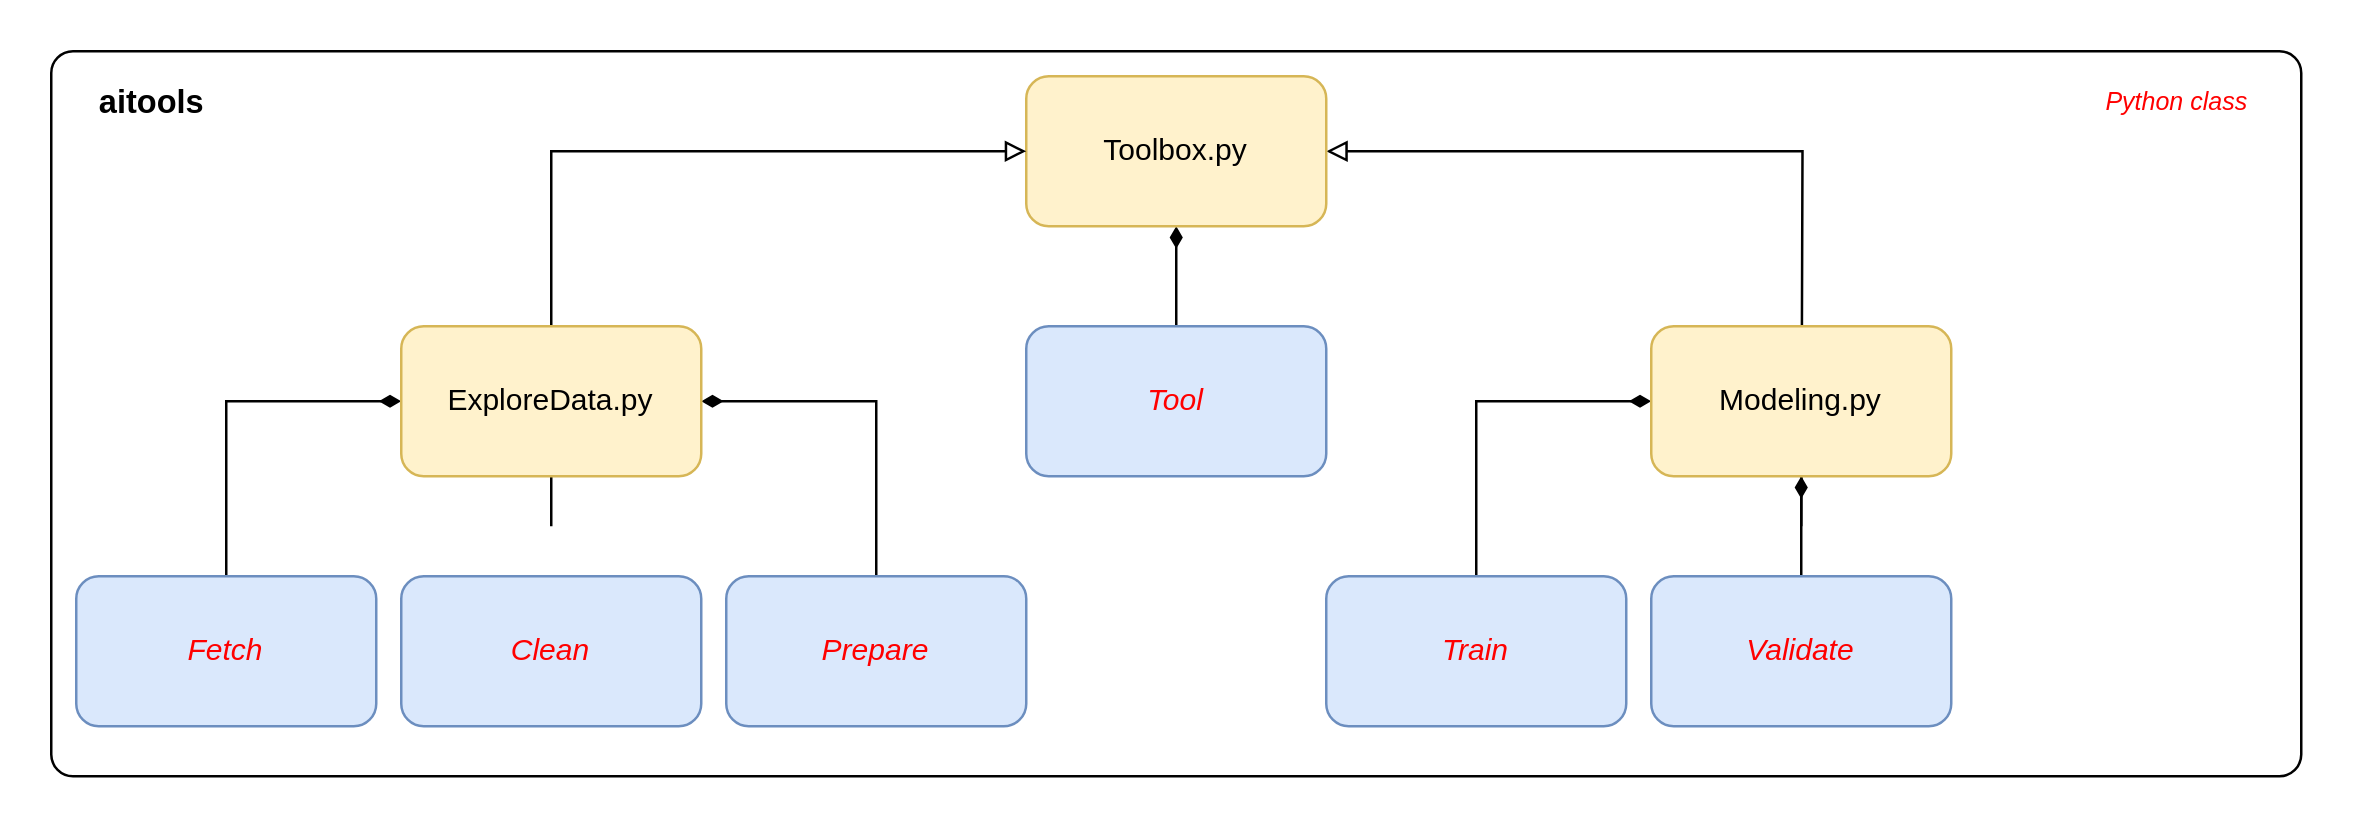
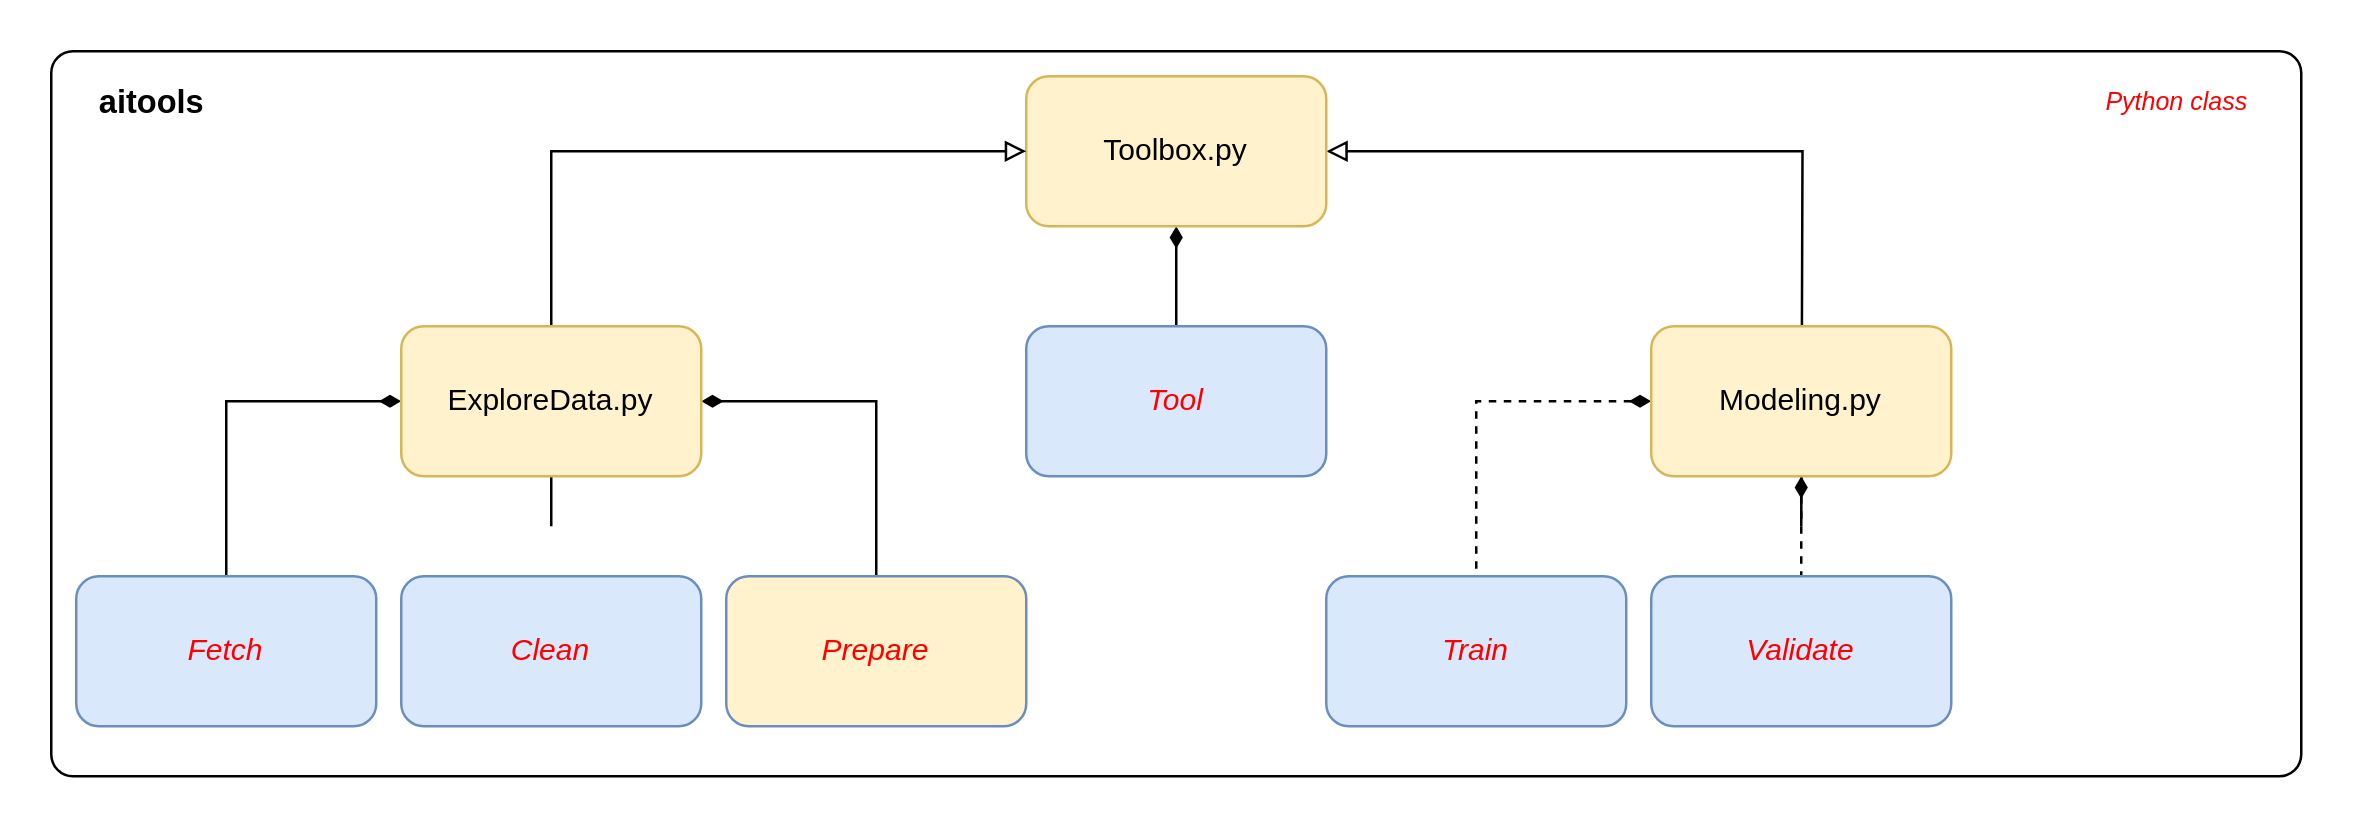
edge "Train" -> "Modeling.py": style solid -> dashed
edge "Validate" -> "Modeling.py": style solid -> dashed
node "Prepare": fillcolor #dae8fc -> #fff2cc
